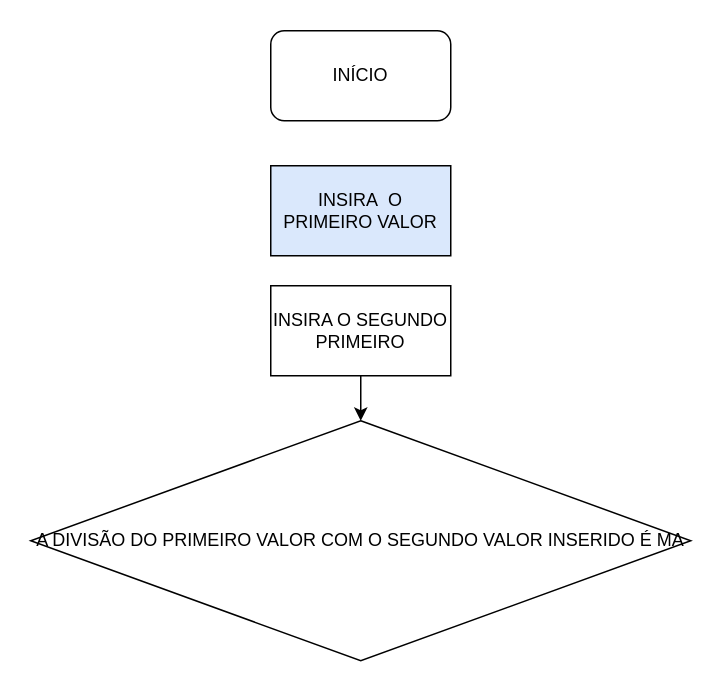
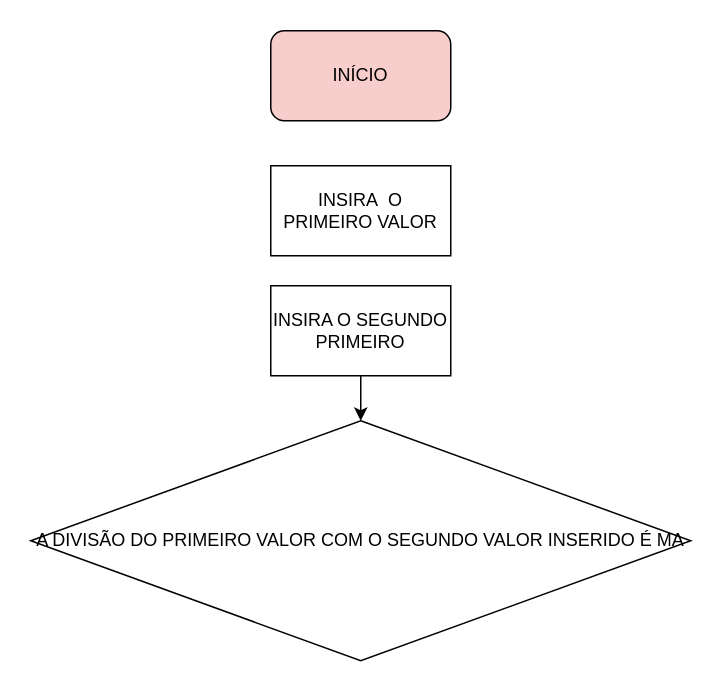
node "INÍCIO": fillcolor #ffffff -> #f8cecc
node "INSIRA O PRIMEIRO VALOR": fillcolor #dae8fc -> #ffffff
